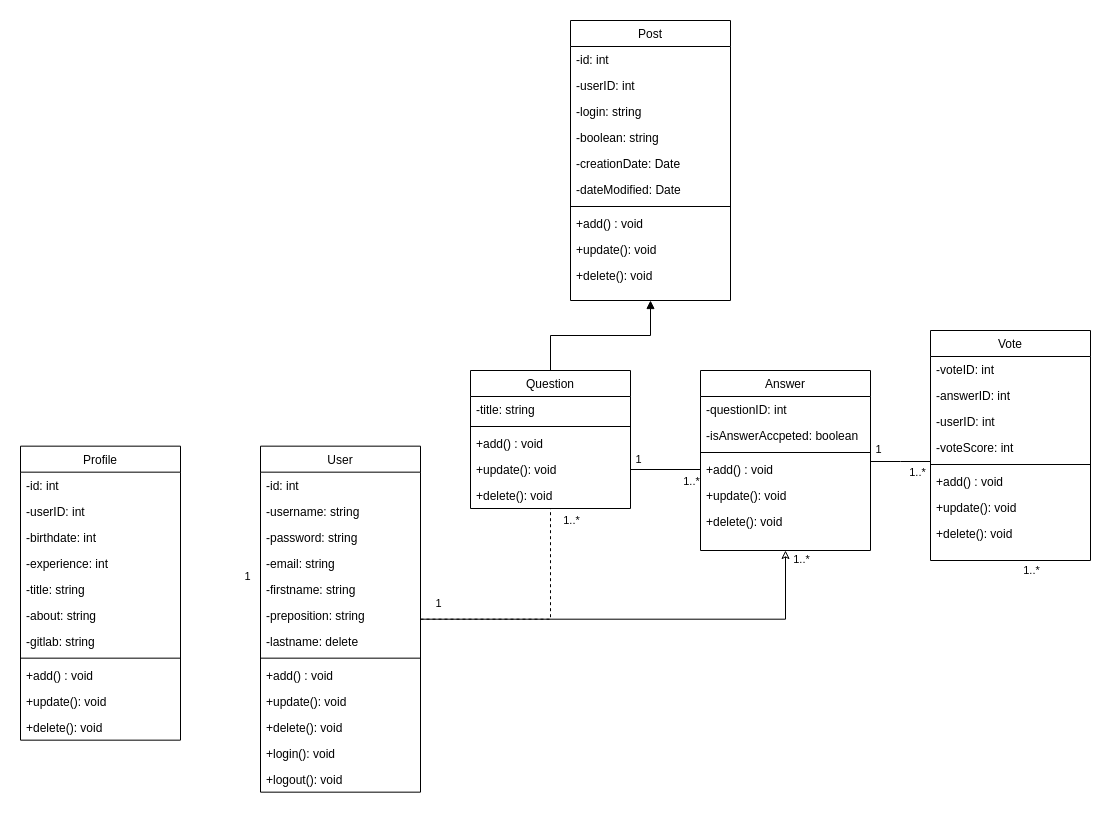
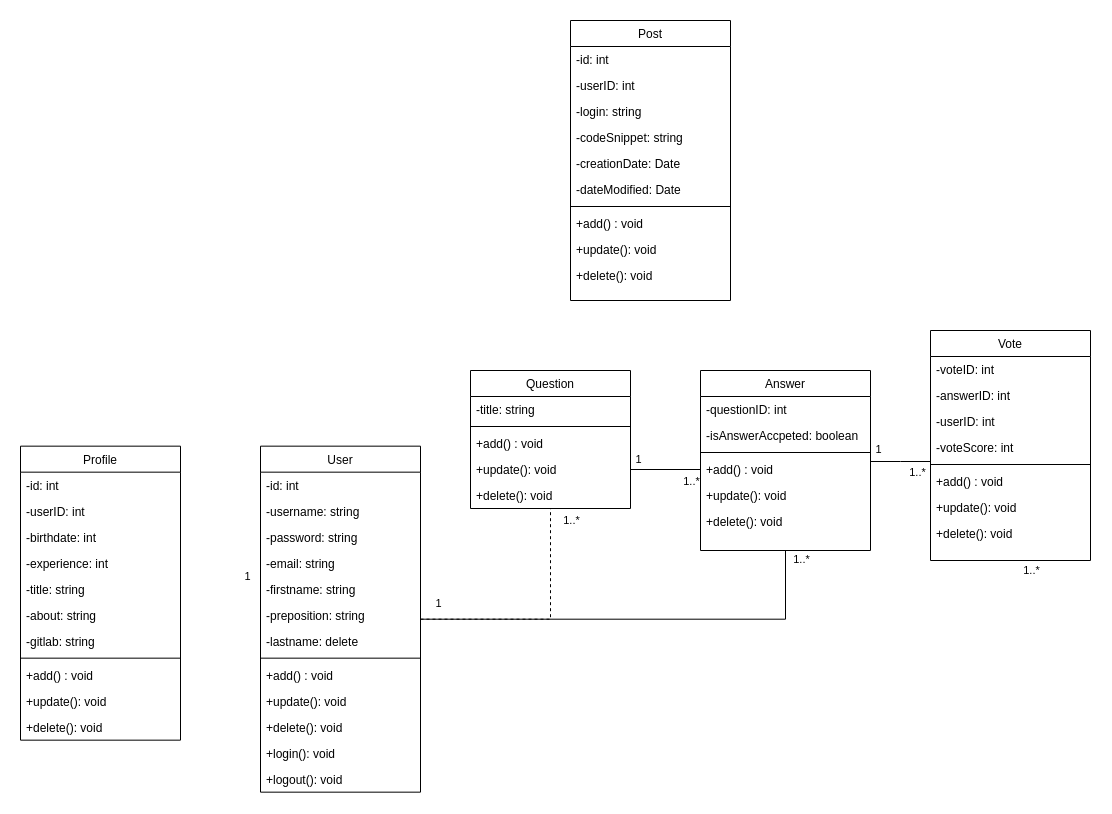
node "-boolean: string": label "-boolean: string" -> "-codeSnippet: string"
edge "Question" -> "Post": removed
edge "User" -> "Answer": arrowhead classic -> none
